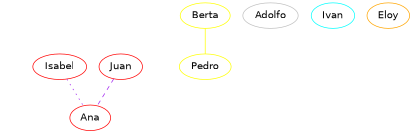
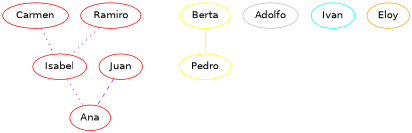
node "Carmen": added
node "Ramiro": added
